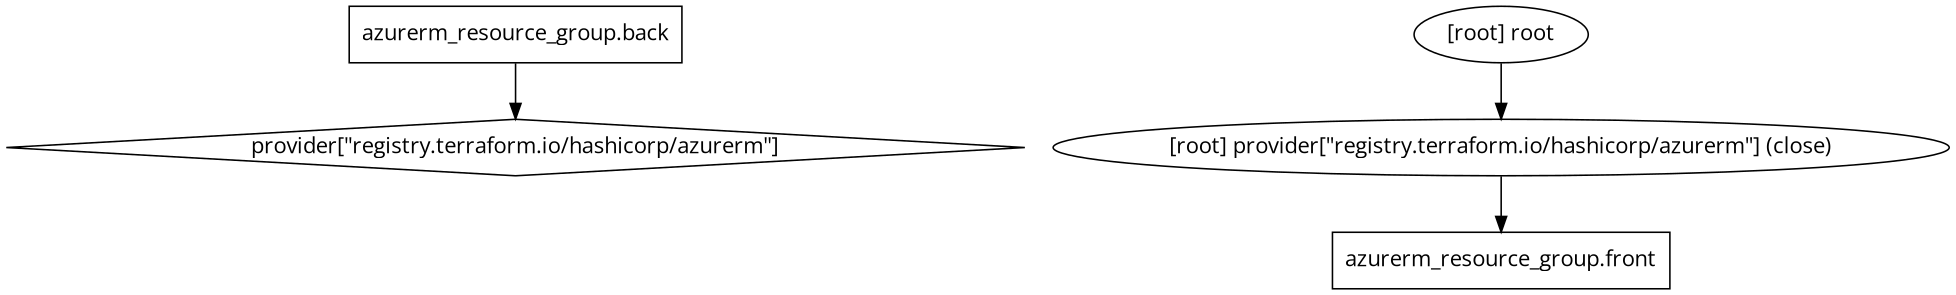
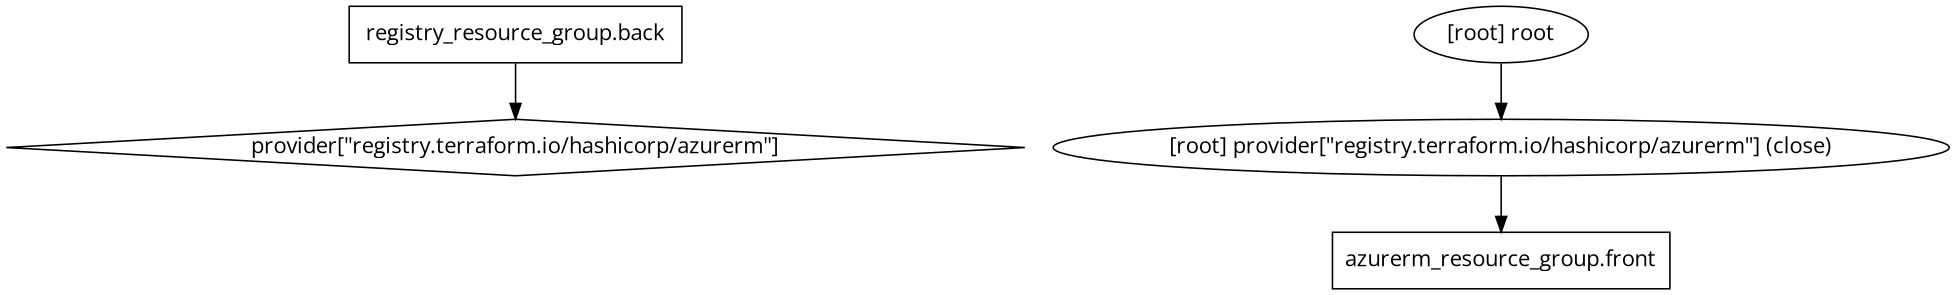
node "azurerm_resource_group.back": label "azurerm_resource_group.back" -> "registry_resource_group.back"
